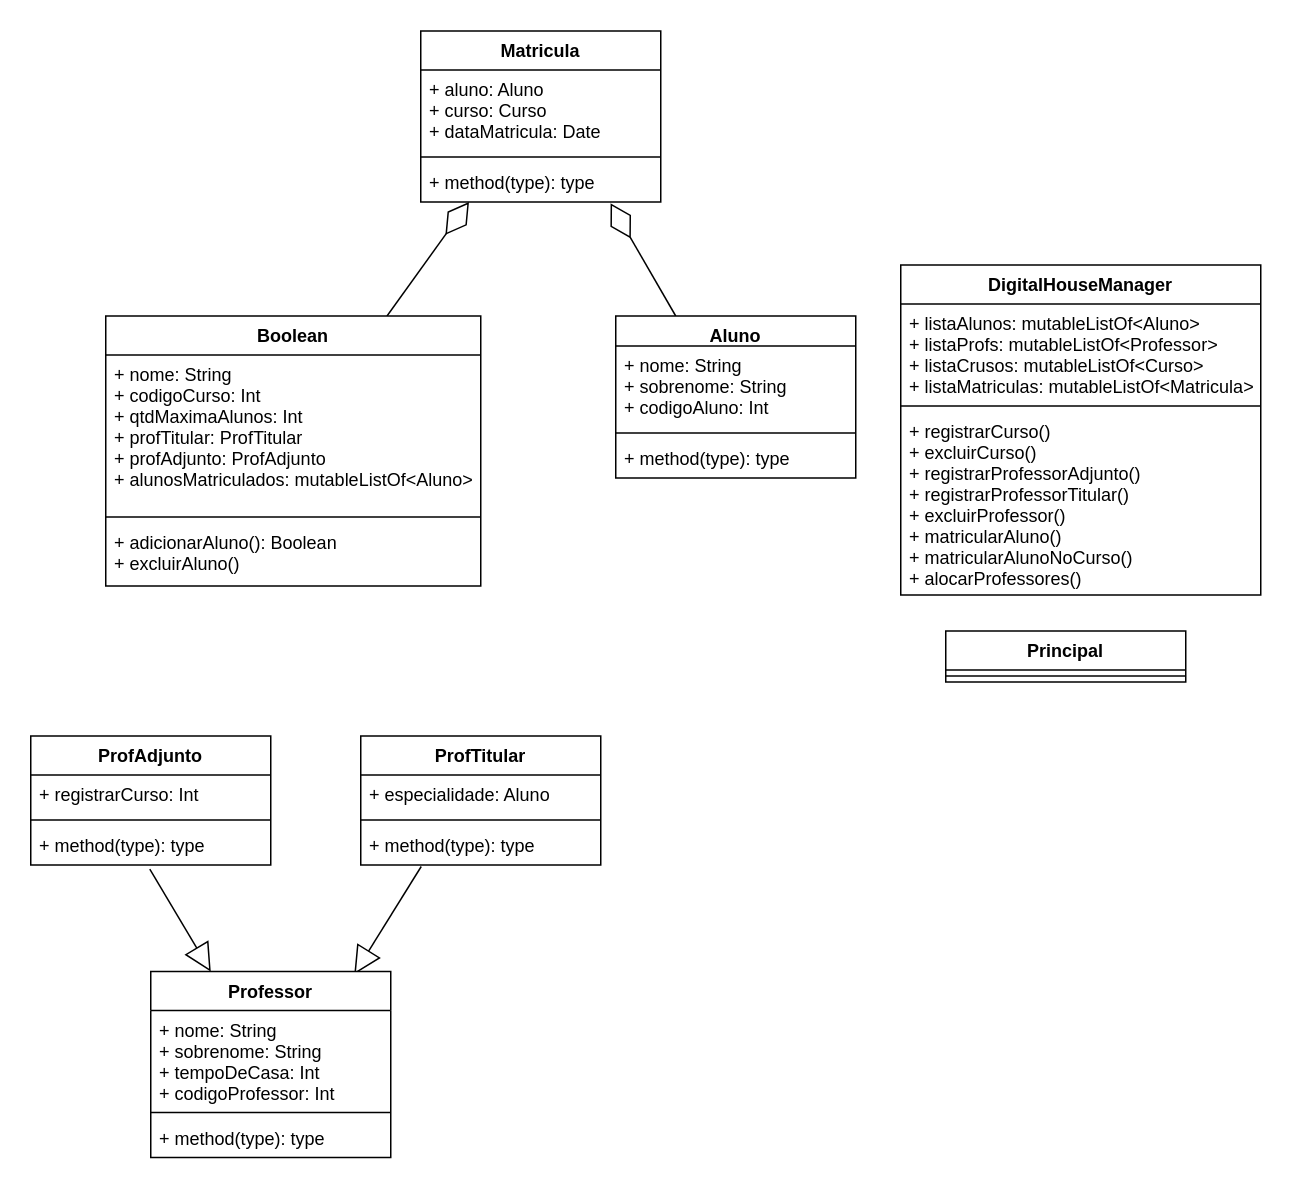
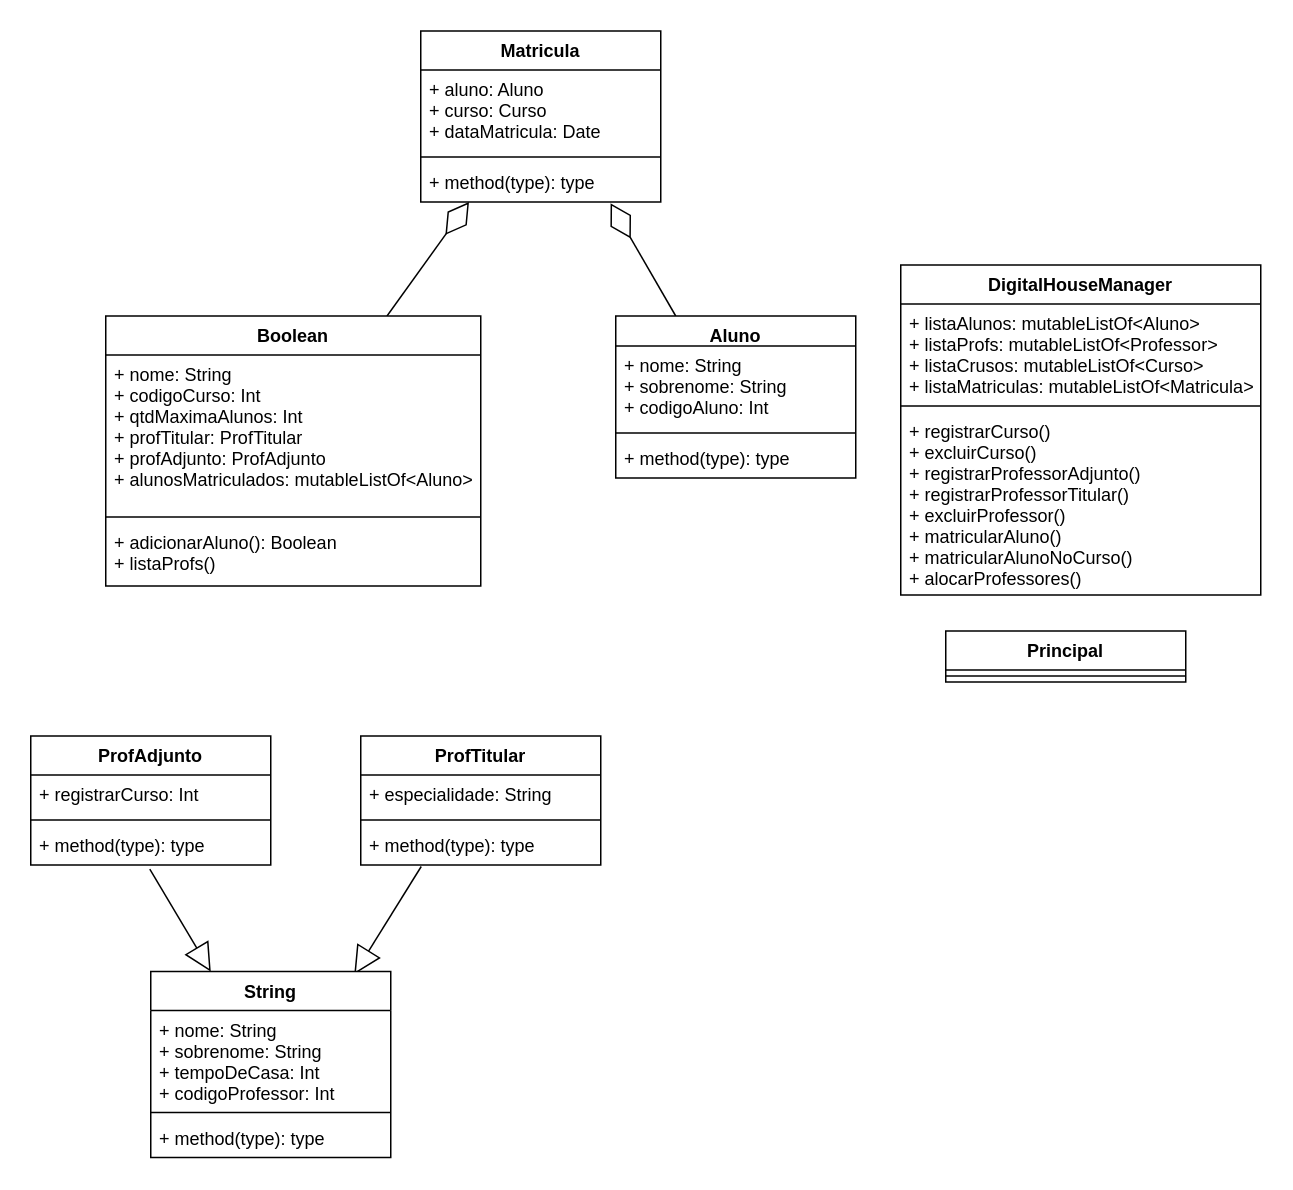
node "+ adicionarAluno(): Boolean + excluirAluno()": label "+ adicionarAluno(): Boolean + excluirAluno()" -> "+ adicionarAluno(): Boolean + listaProfs()"
node "+ especialidade: Aluno": label "+ especialidade: Aluno" -> "+ especialidade: String"
node "Professor": label "Professor" -> "String"
